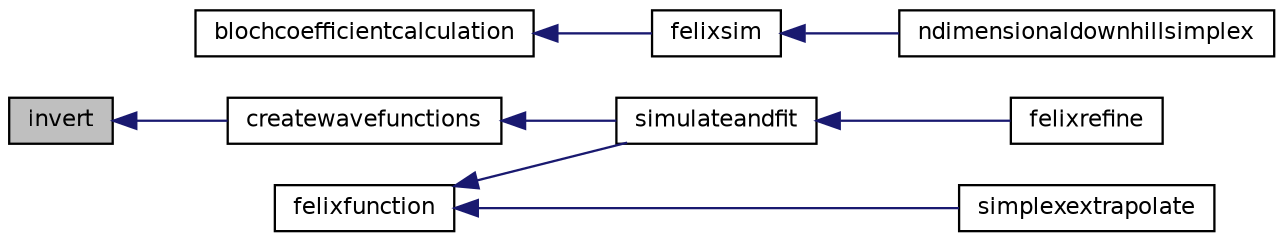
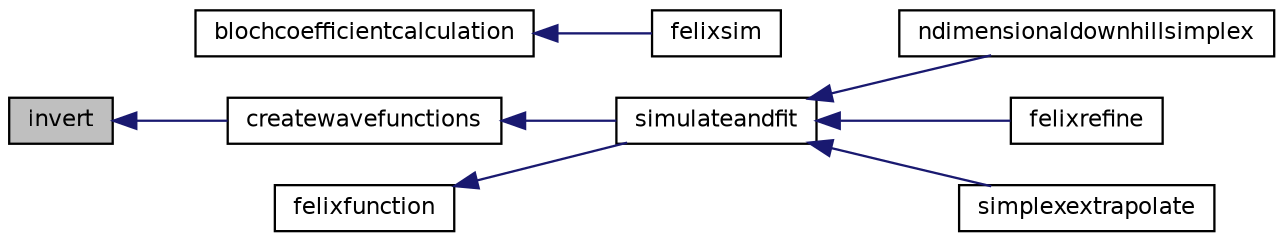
edge "ndimensionaldownhillsimplex" -> "felixsim": now "ndimensionaldownhillsimplex" -> "simulateandfit"
edge "simplexextrapolate" -> "felixfunction": now "simplexextrapolate" -> "simulateandfit"
